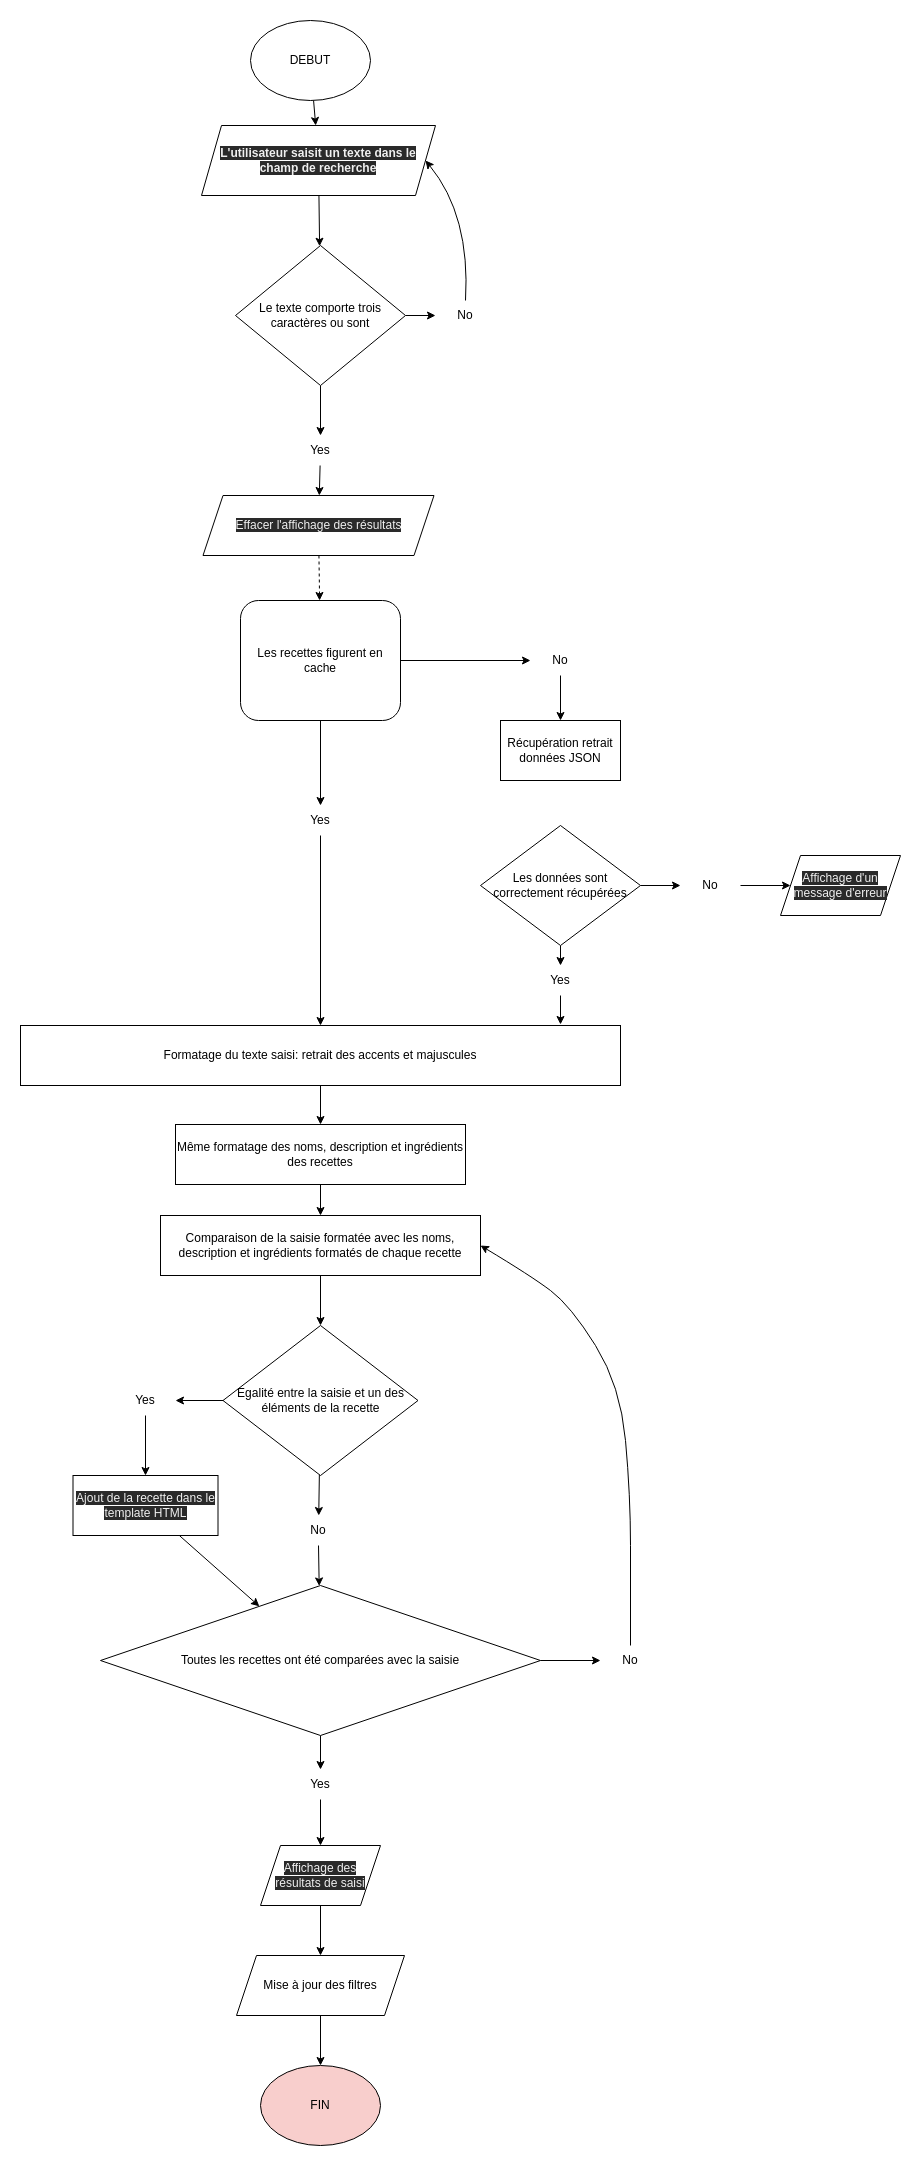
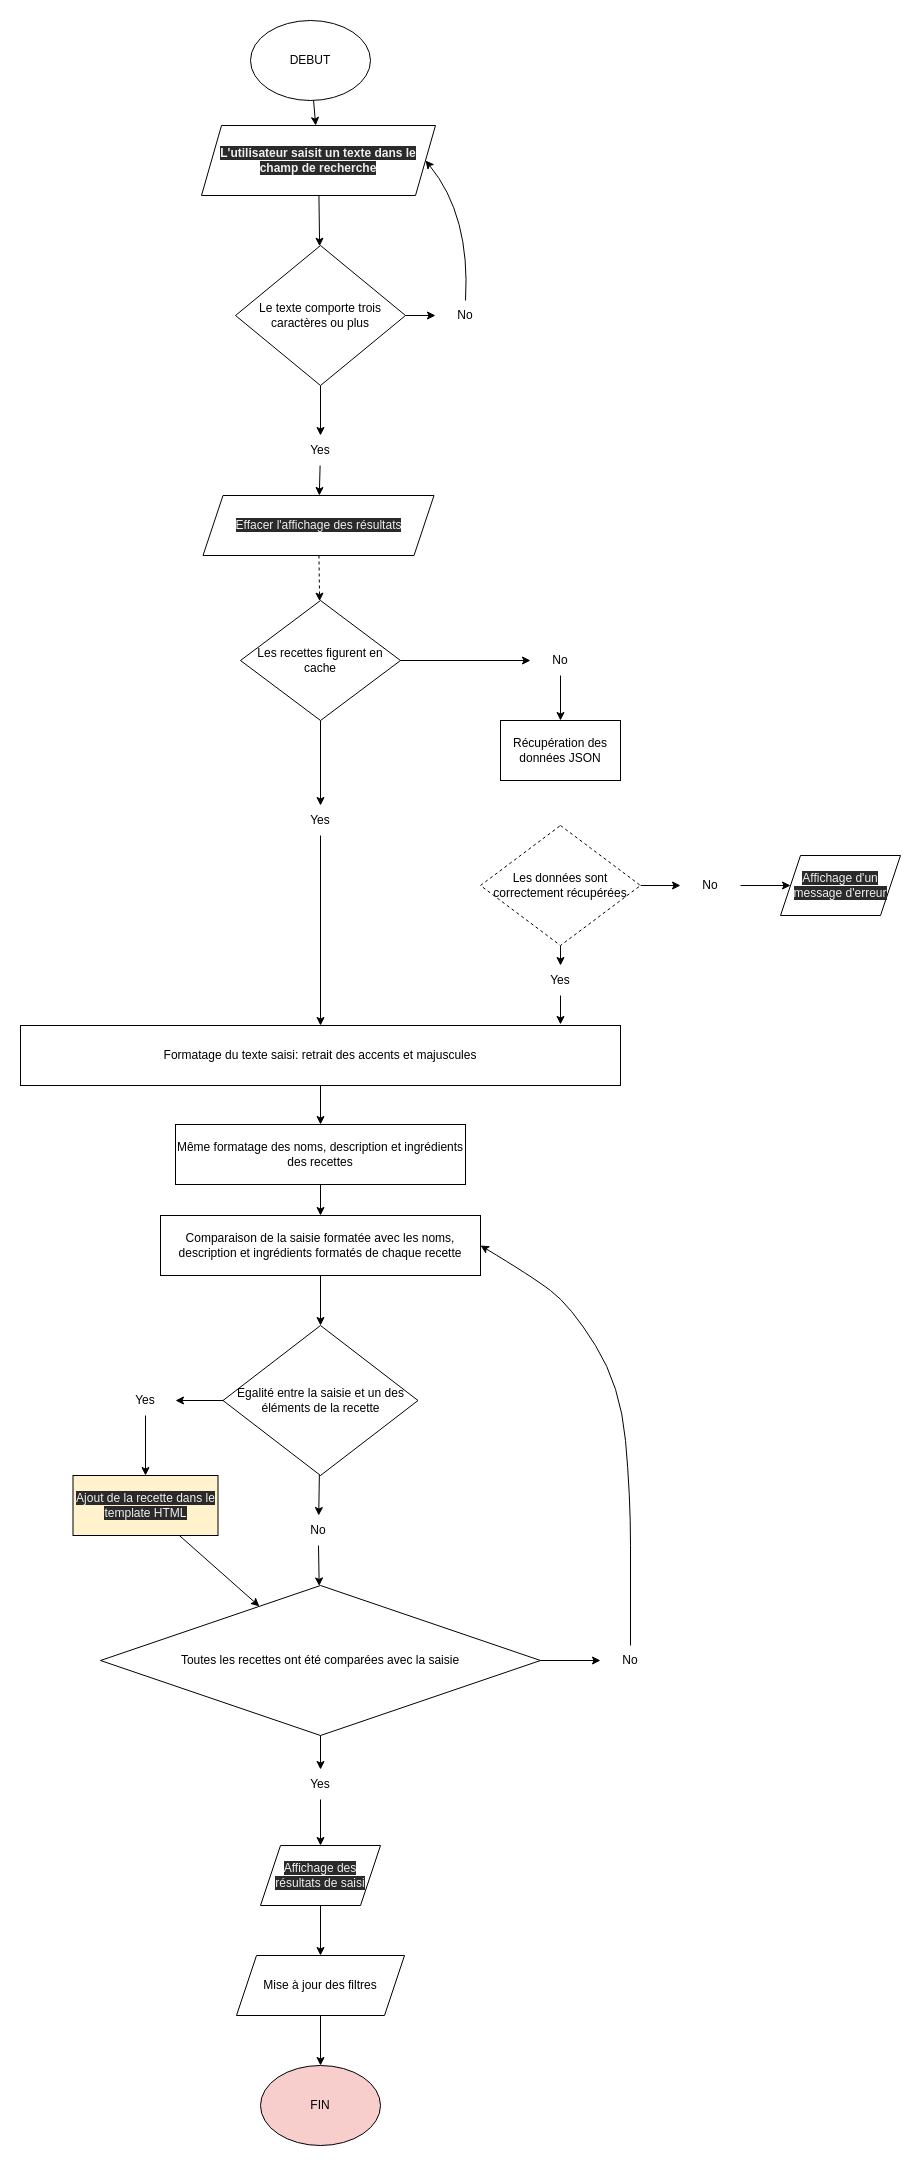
node "Le texte comporte trois caractères ou sont": label "Le texte comporte trois caractères ou sont" -> "Le texte comporte trois caractères ou plus"
node "Les recettes figurent en cache": shape rounded rectangle -> diamond
node "Récupération retrait données JSON": label "Récupération retrait données JSON" -> "Récupération des données JSON"
node "Les données sont correctement récupérées": style solid -> dashed
node "Ajout de la recette dans le template HTML": fillcolor #ffffff -> #fff2cc
